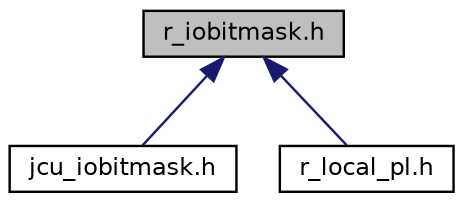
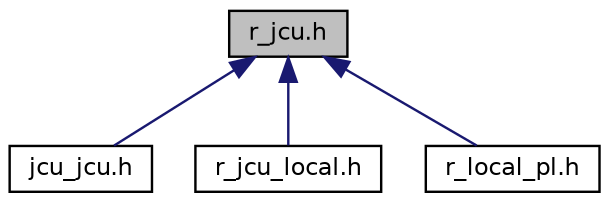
node "r_iobitmask.h": label "r_iobitmask.h" -> "r_jcu.h"
node "jcu_iobitmask.h": label "jcu_iobitmask.h" -> "jcu_jcu.h"
node "r_jcu_local.h": added
